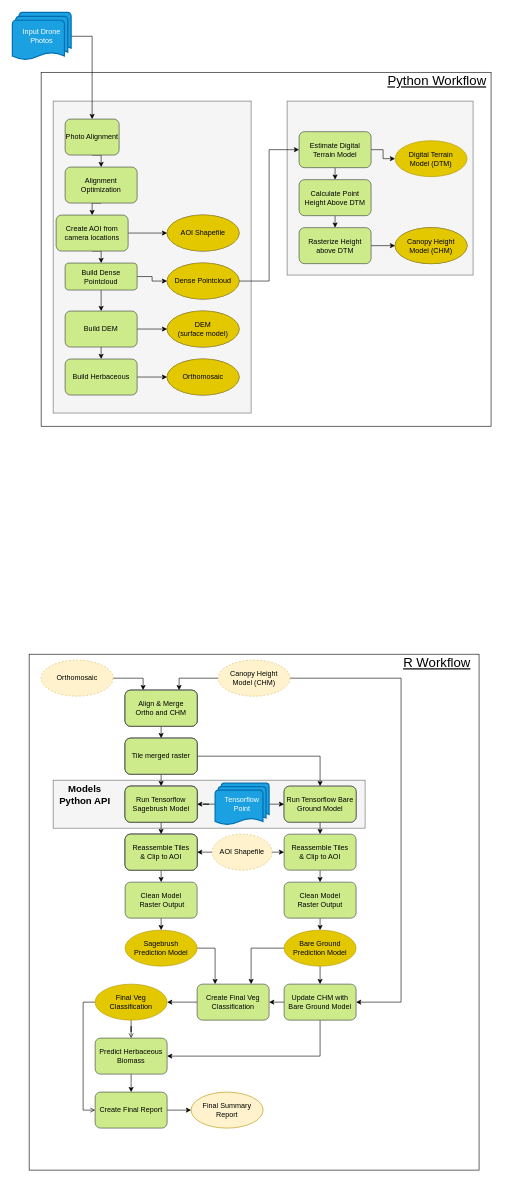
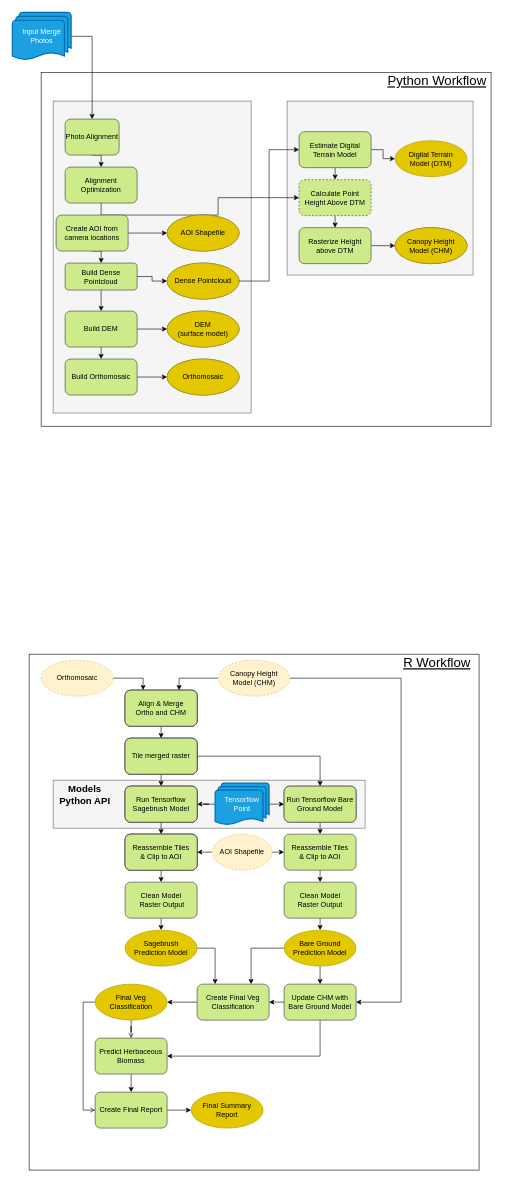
node "Input Drone Photos": label "Input Drone Photos" -> "Input Merge Photos"
node "Calculate Point Height Above DTM": style solid -> dashed
edge "Alignment Optimization" -> "Create AOI from camera locations": now "Alignment Optimization" -> "Calculate Point Height Above DTM"
node "Build Herbaceous": label "Build Herbaceous" -> "Build Orthomosaic"
node "Final Summary Report": fillcolor #fff2cc -> #e3c800
